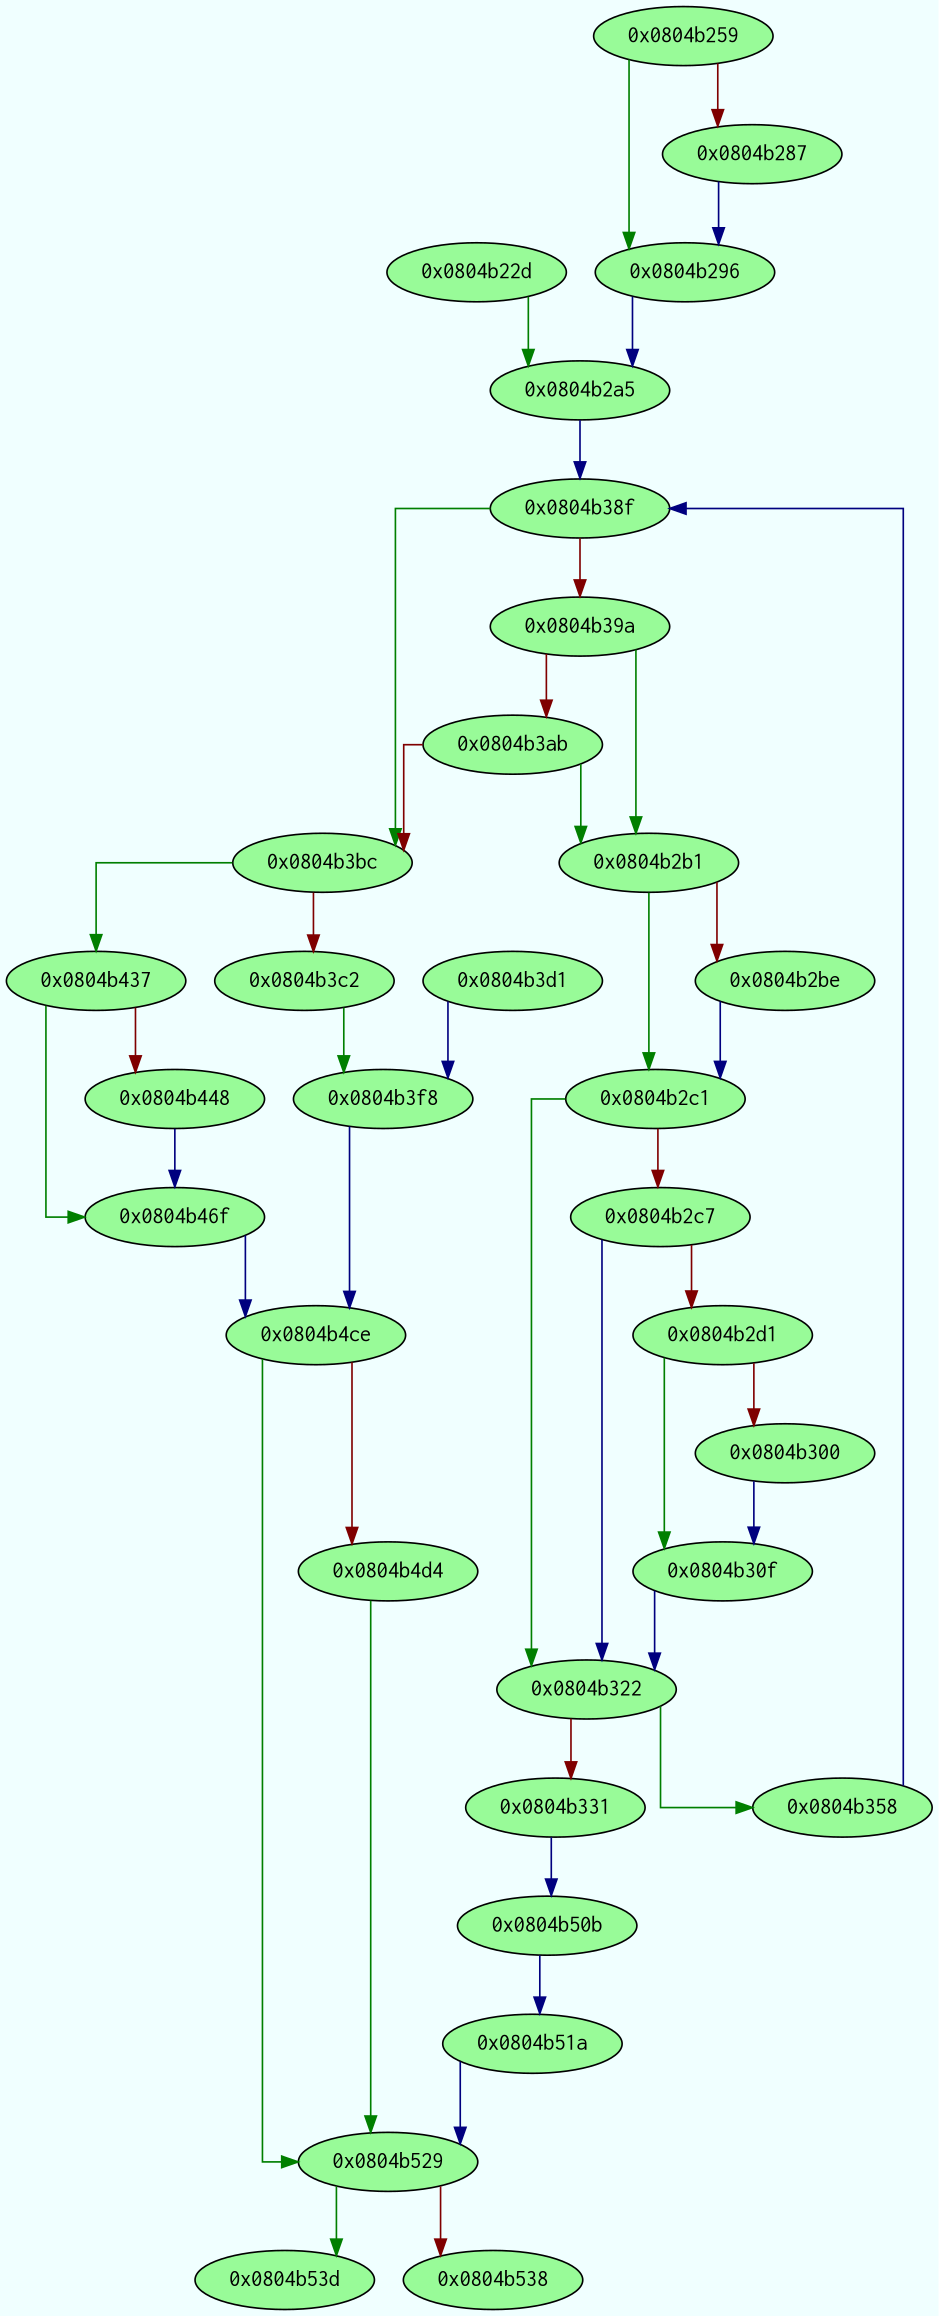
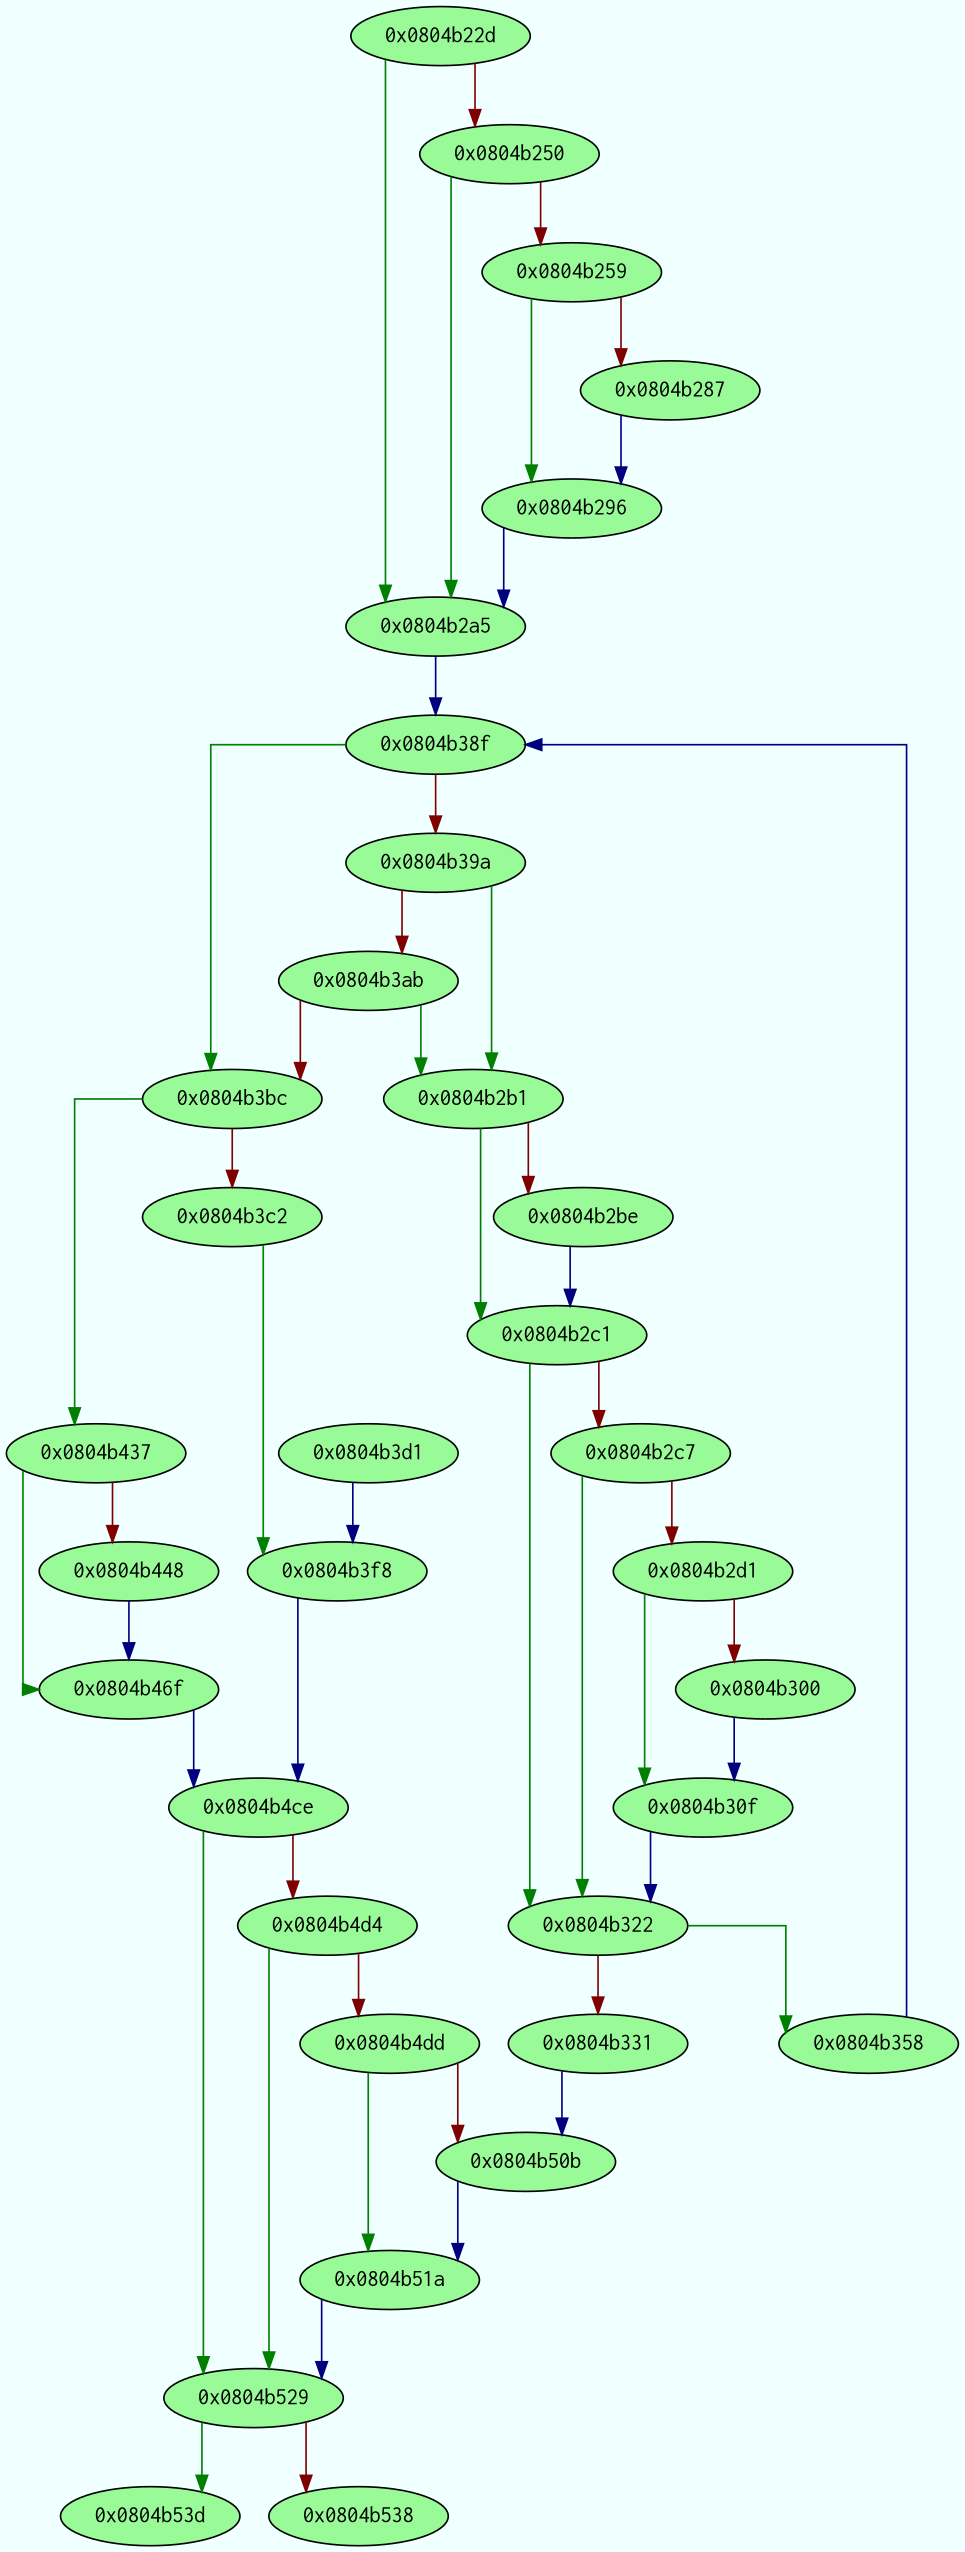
node "0x0804b250": added
edge "0x0804b2c7" -> "0x0804b322": color #00007f -> #007f00
node "0x0804b4dd": added
